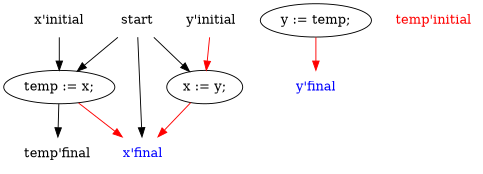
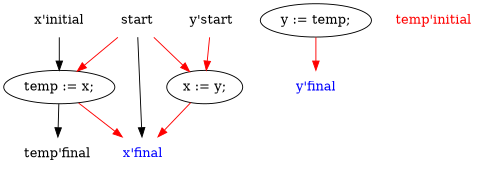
node "y'initial": label "y'initial" -> "y'start"
edge "start" -> "temp := x;": color black -> red
edge "start" -> "x := y;": color black -> red
